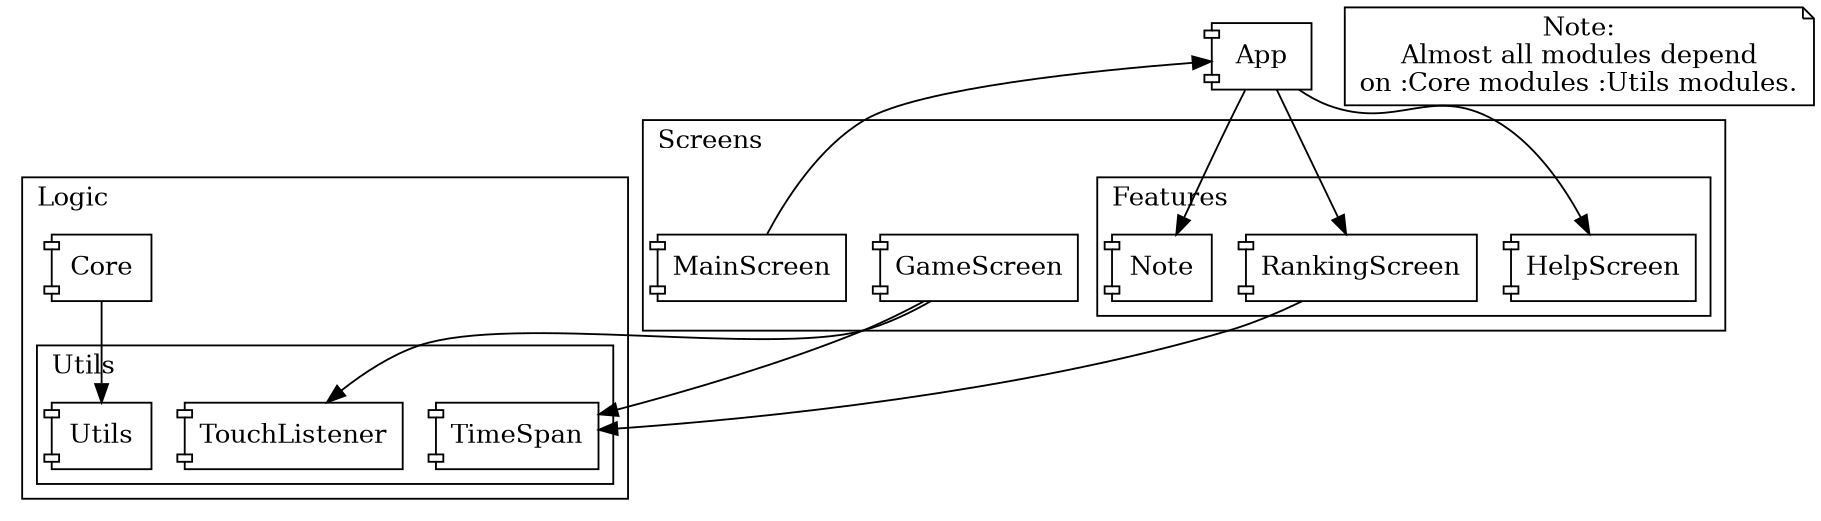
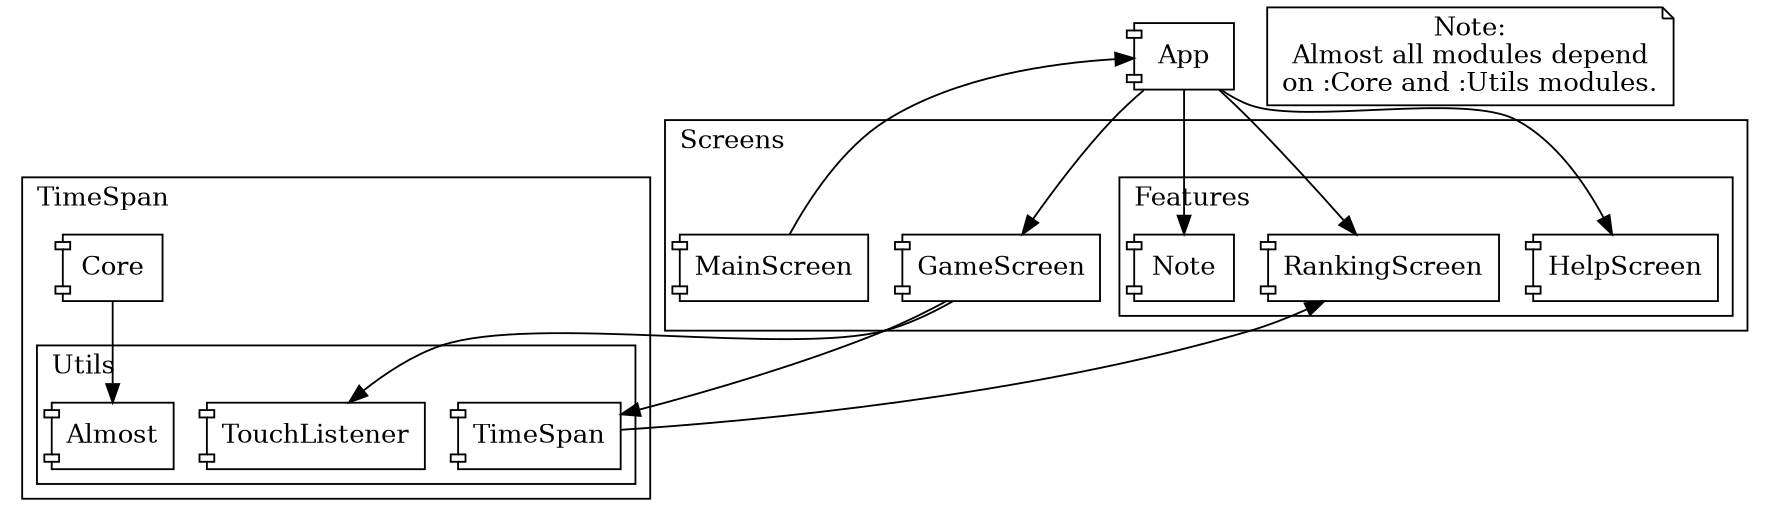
node "Note: Almost all modules depend on :Core modules :Utils modules.": label "Note: Almost all modules depend on :Core modules :Utils modules." -> "Note: Almost all modules depend on :Core and :Utils modules."
edge "App" -> "GameScreen": added
cluster "Logic": label "Logic" -> "TimeSpan"
edge "RankingScreen" -> "TimeSpan": reversed
node "Utils": label "Utils" -> "Almost"
